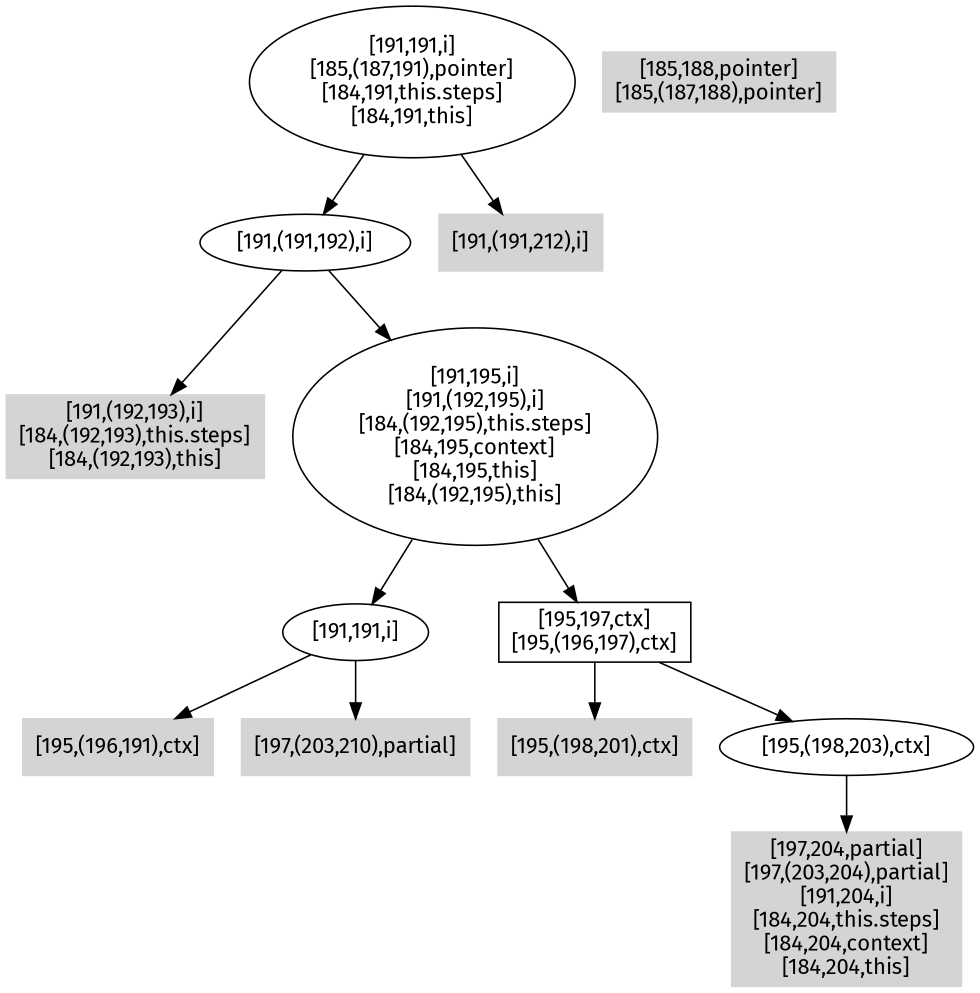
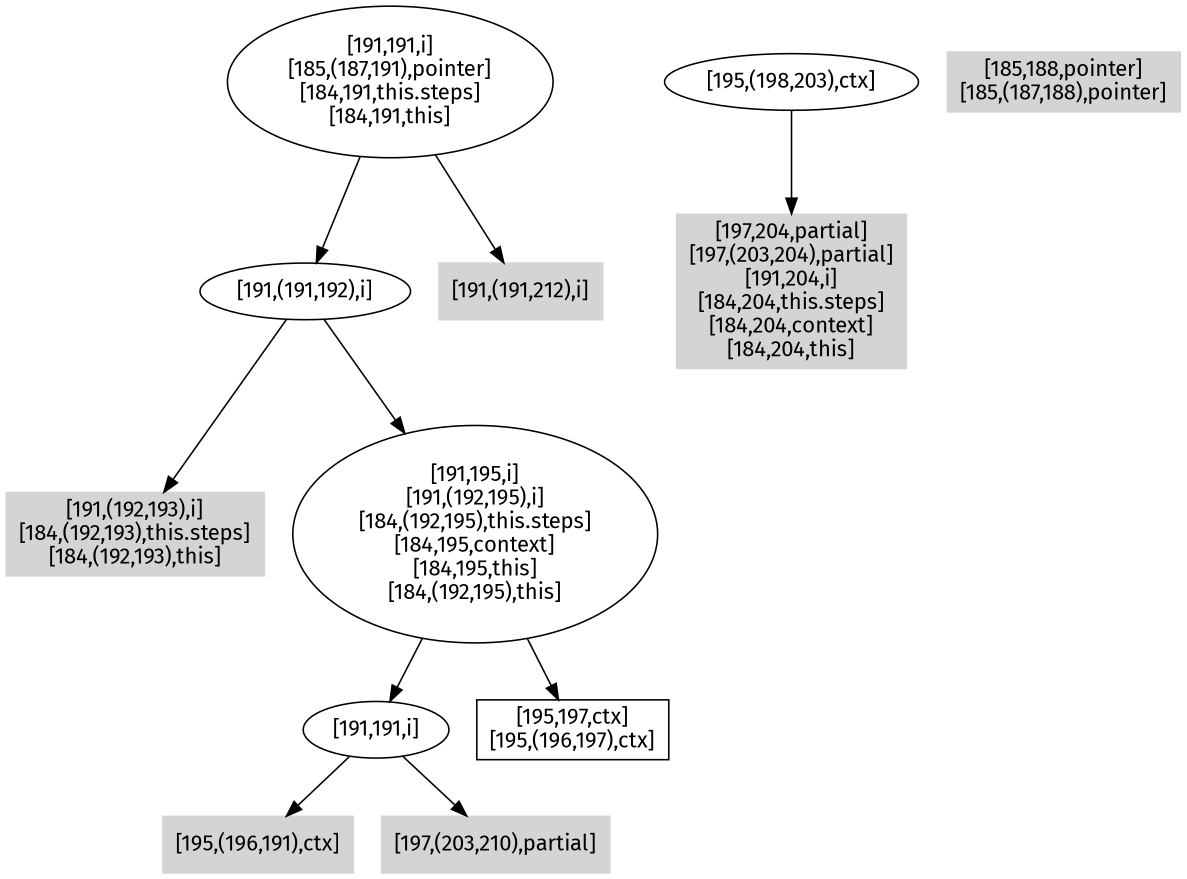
edge "[195,197,ctx] [195,(196,197),ctx]" -> "[195,(198,203),ctx]": removed
node "[195,(198,201),ctx]": removed
